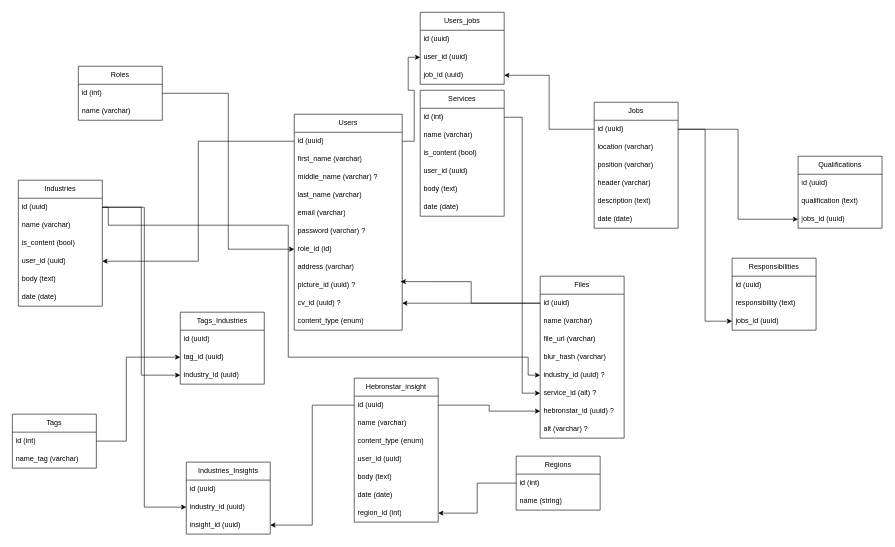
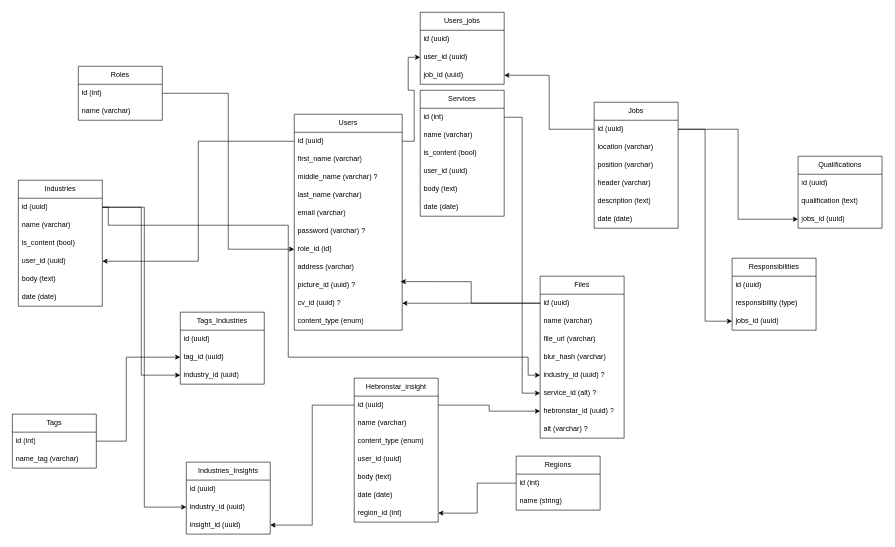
node "responsibility (text)": label "responsibility (text)" -> "responsibility (type)"
